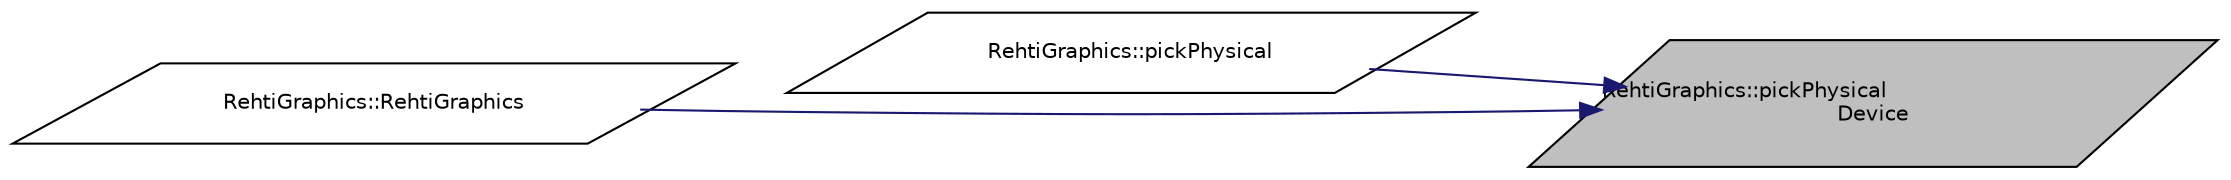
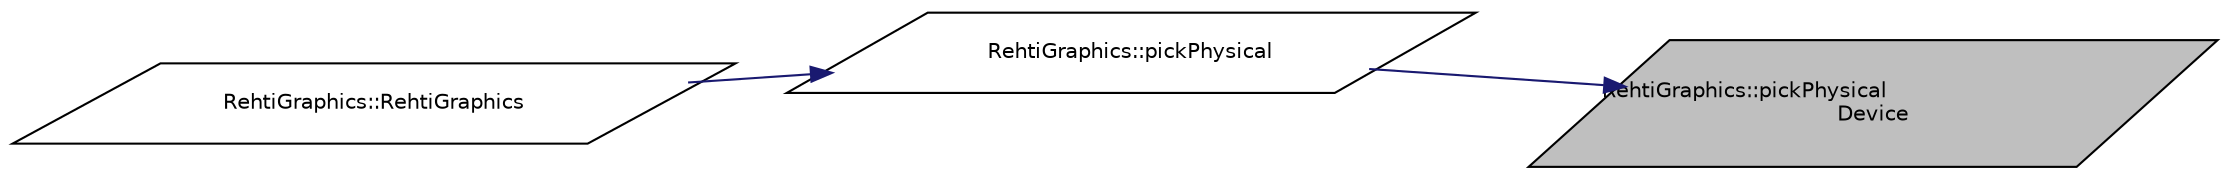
edge "RehtiGraphics::RehtiGraphics" -> "RehtiGraphics::pickPhysical Device": now "RehtiGraphics::RehtiGraphics" -> "RehtiGraphics::pickPhysical"
